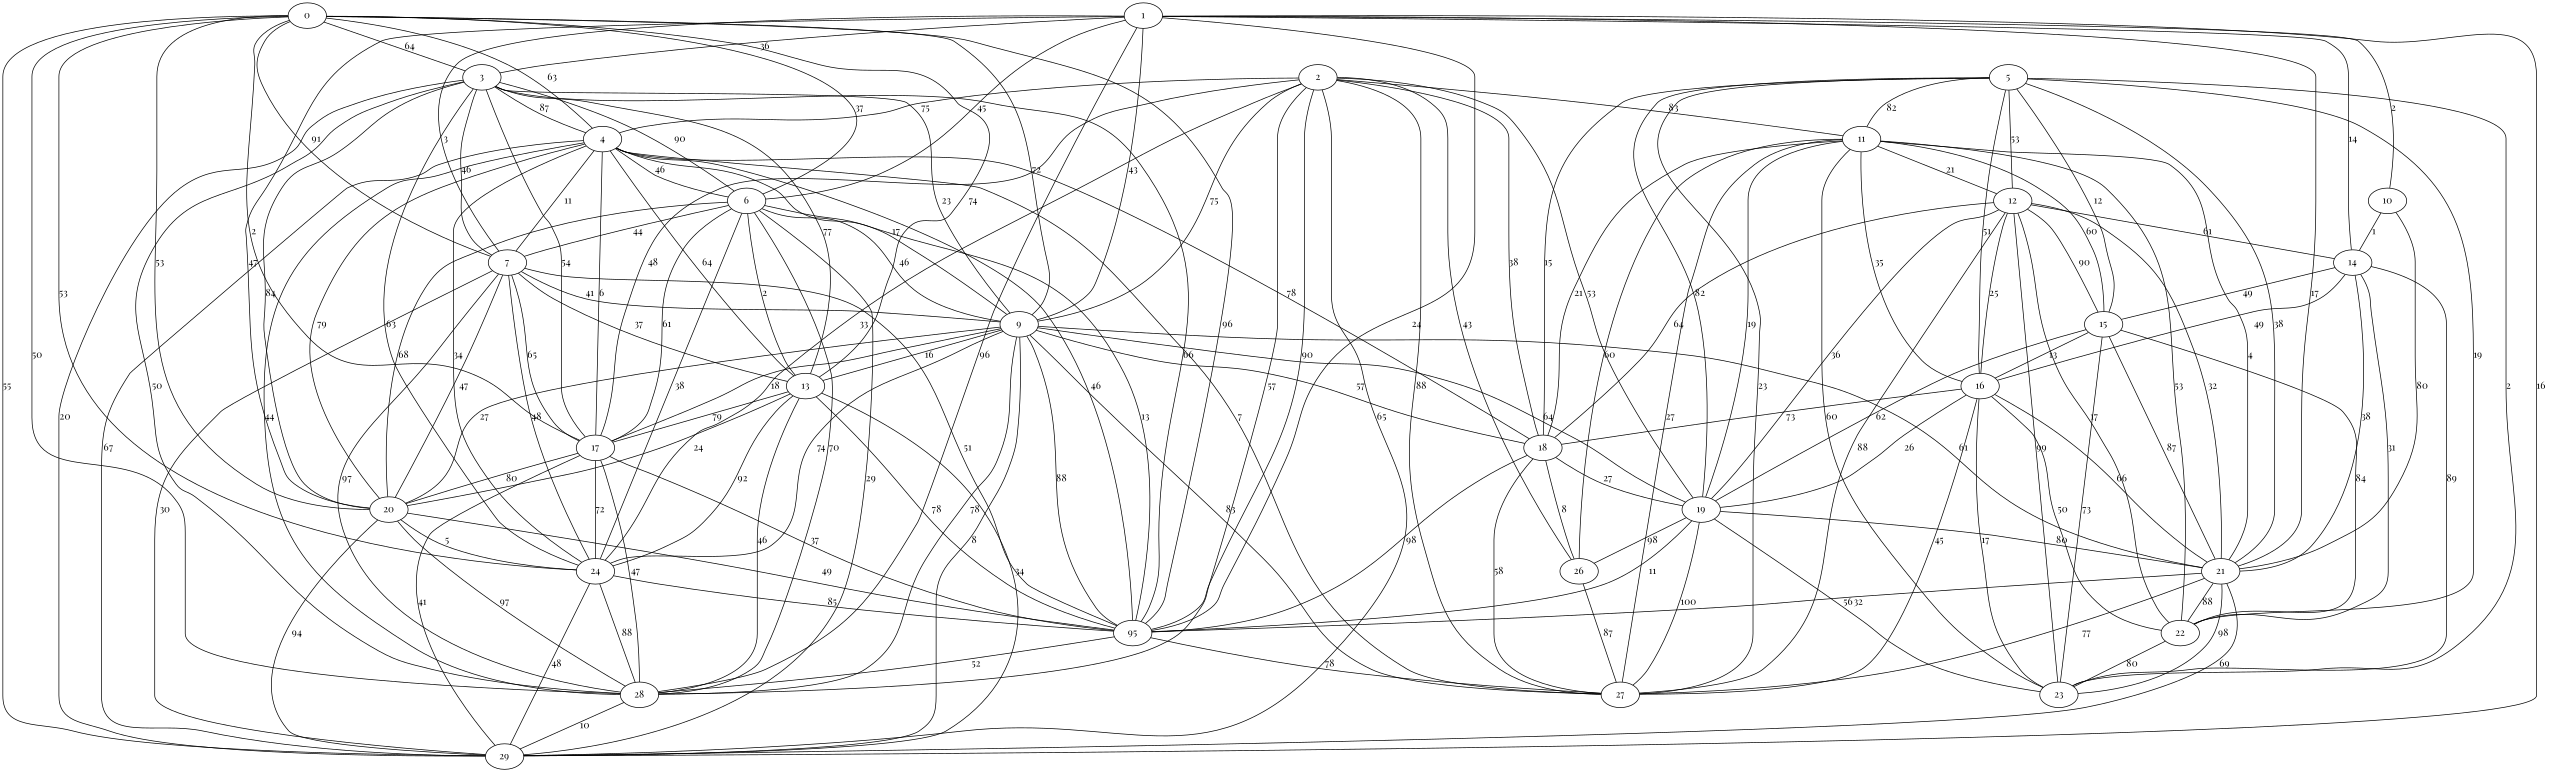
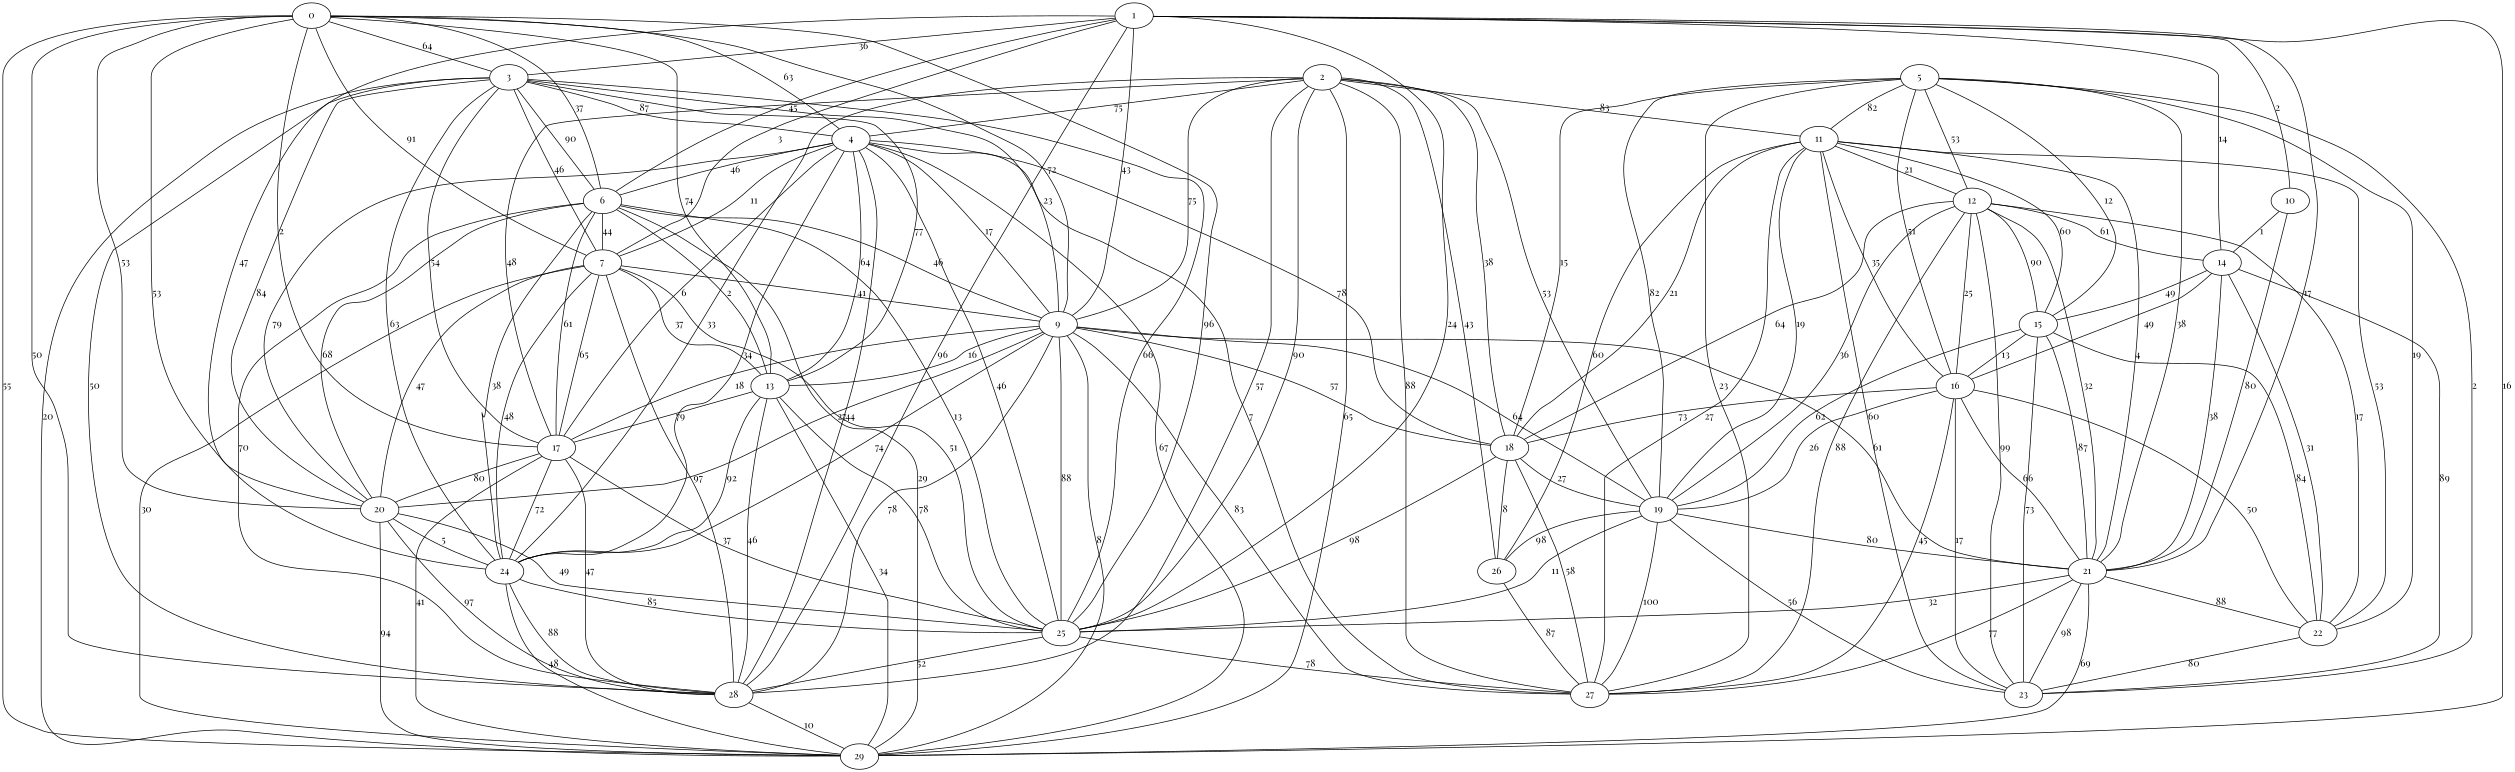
edge "13" -- "20": removed, label "24"
node "95": label "95" -> "25"
